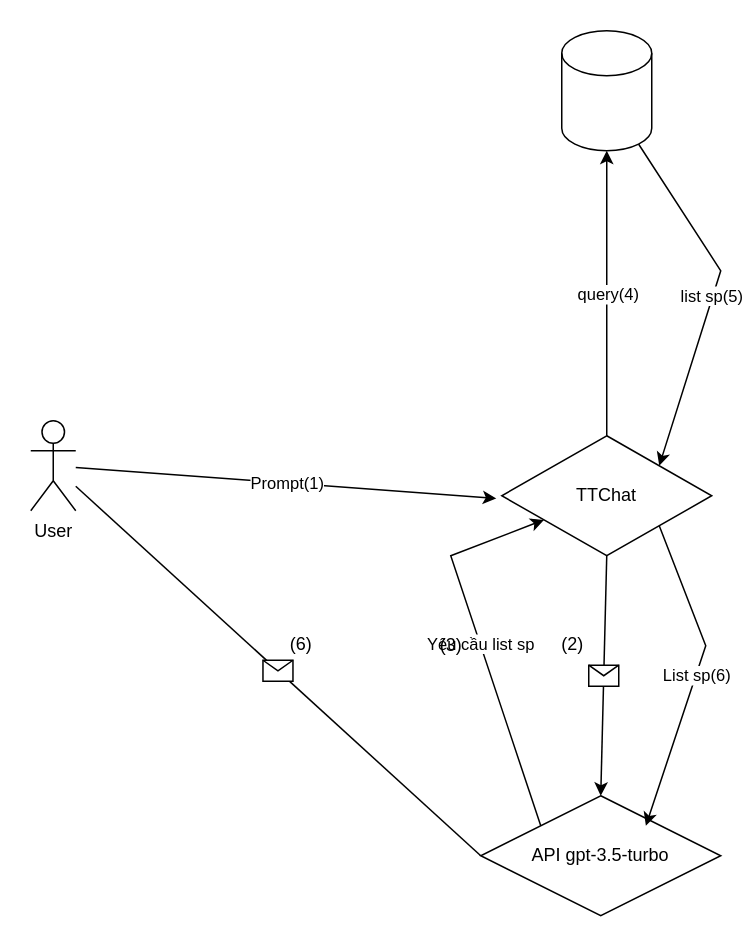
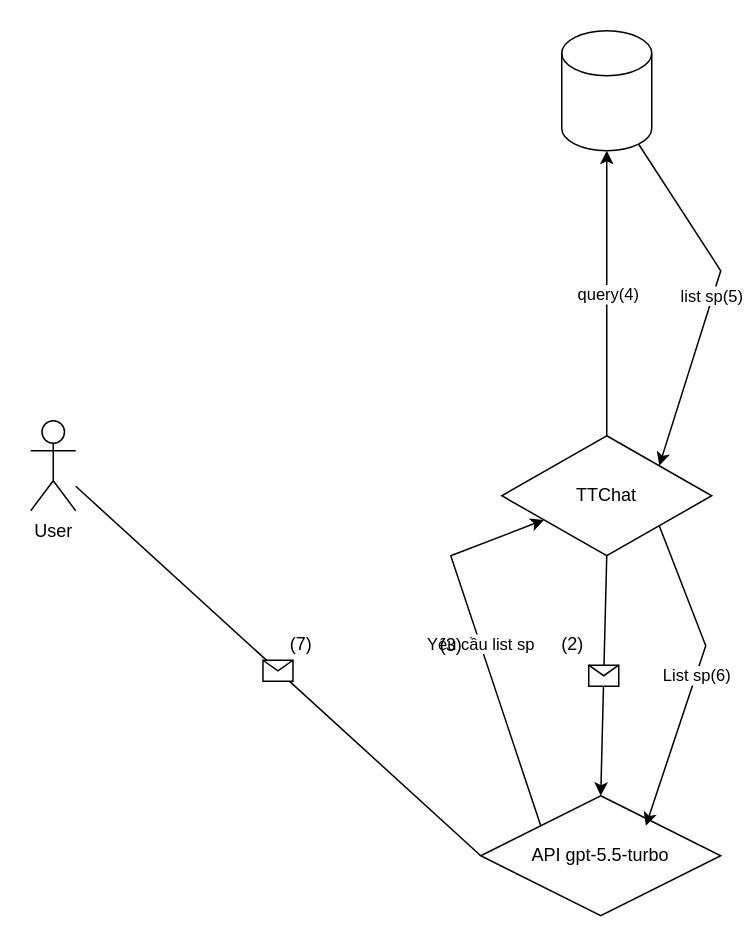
edge "User" -> "TTChat": removed, label "Prompt(1)"
node "(6)": label "(6)" -> "(7)"
node "API gpt-3.5-turbo": label "API gpt-3.5-turbo" -> "API gpt-5.5-turbo"
